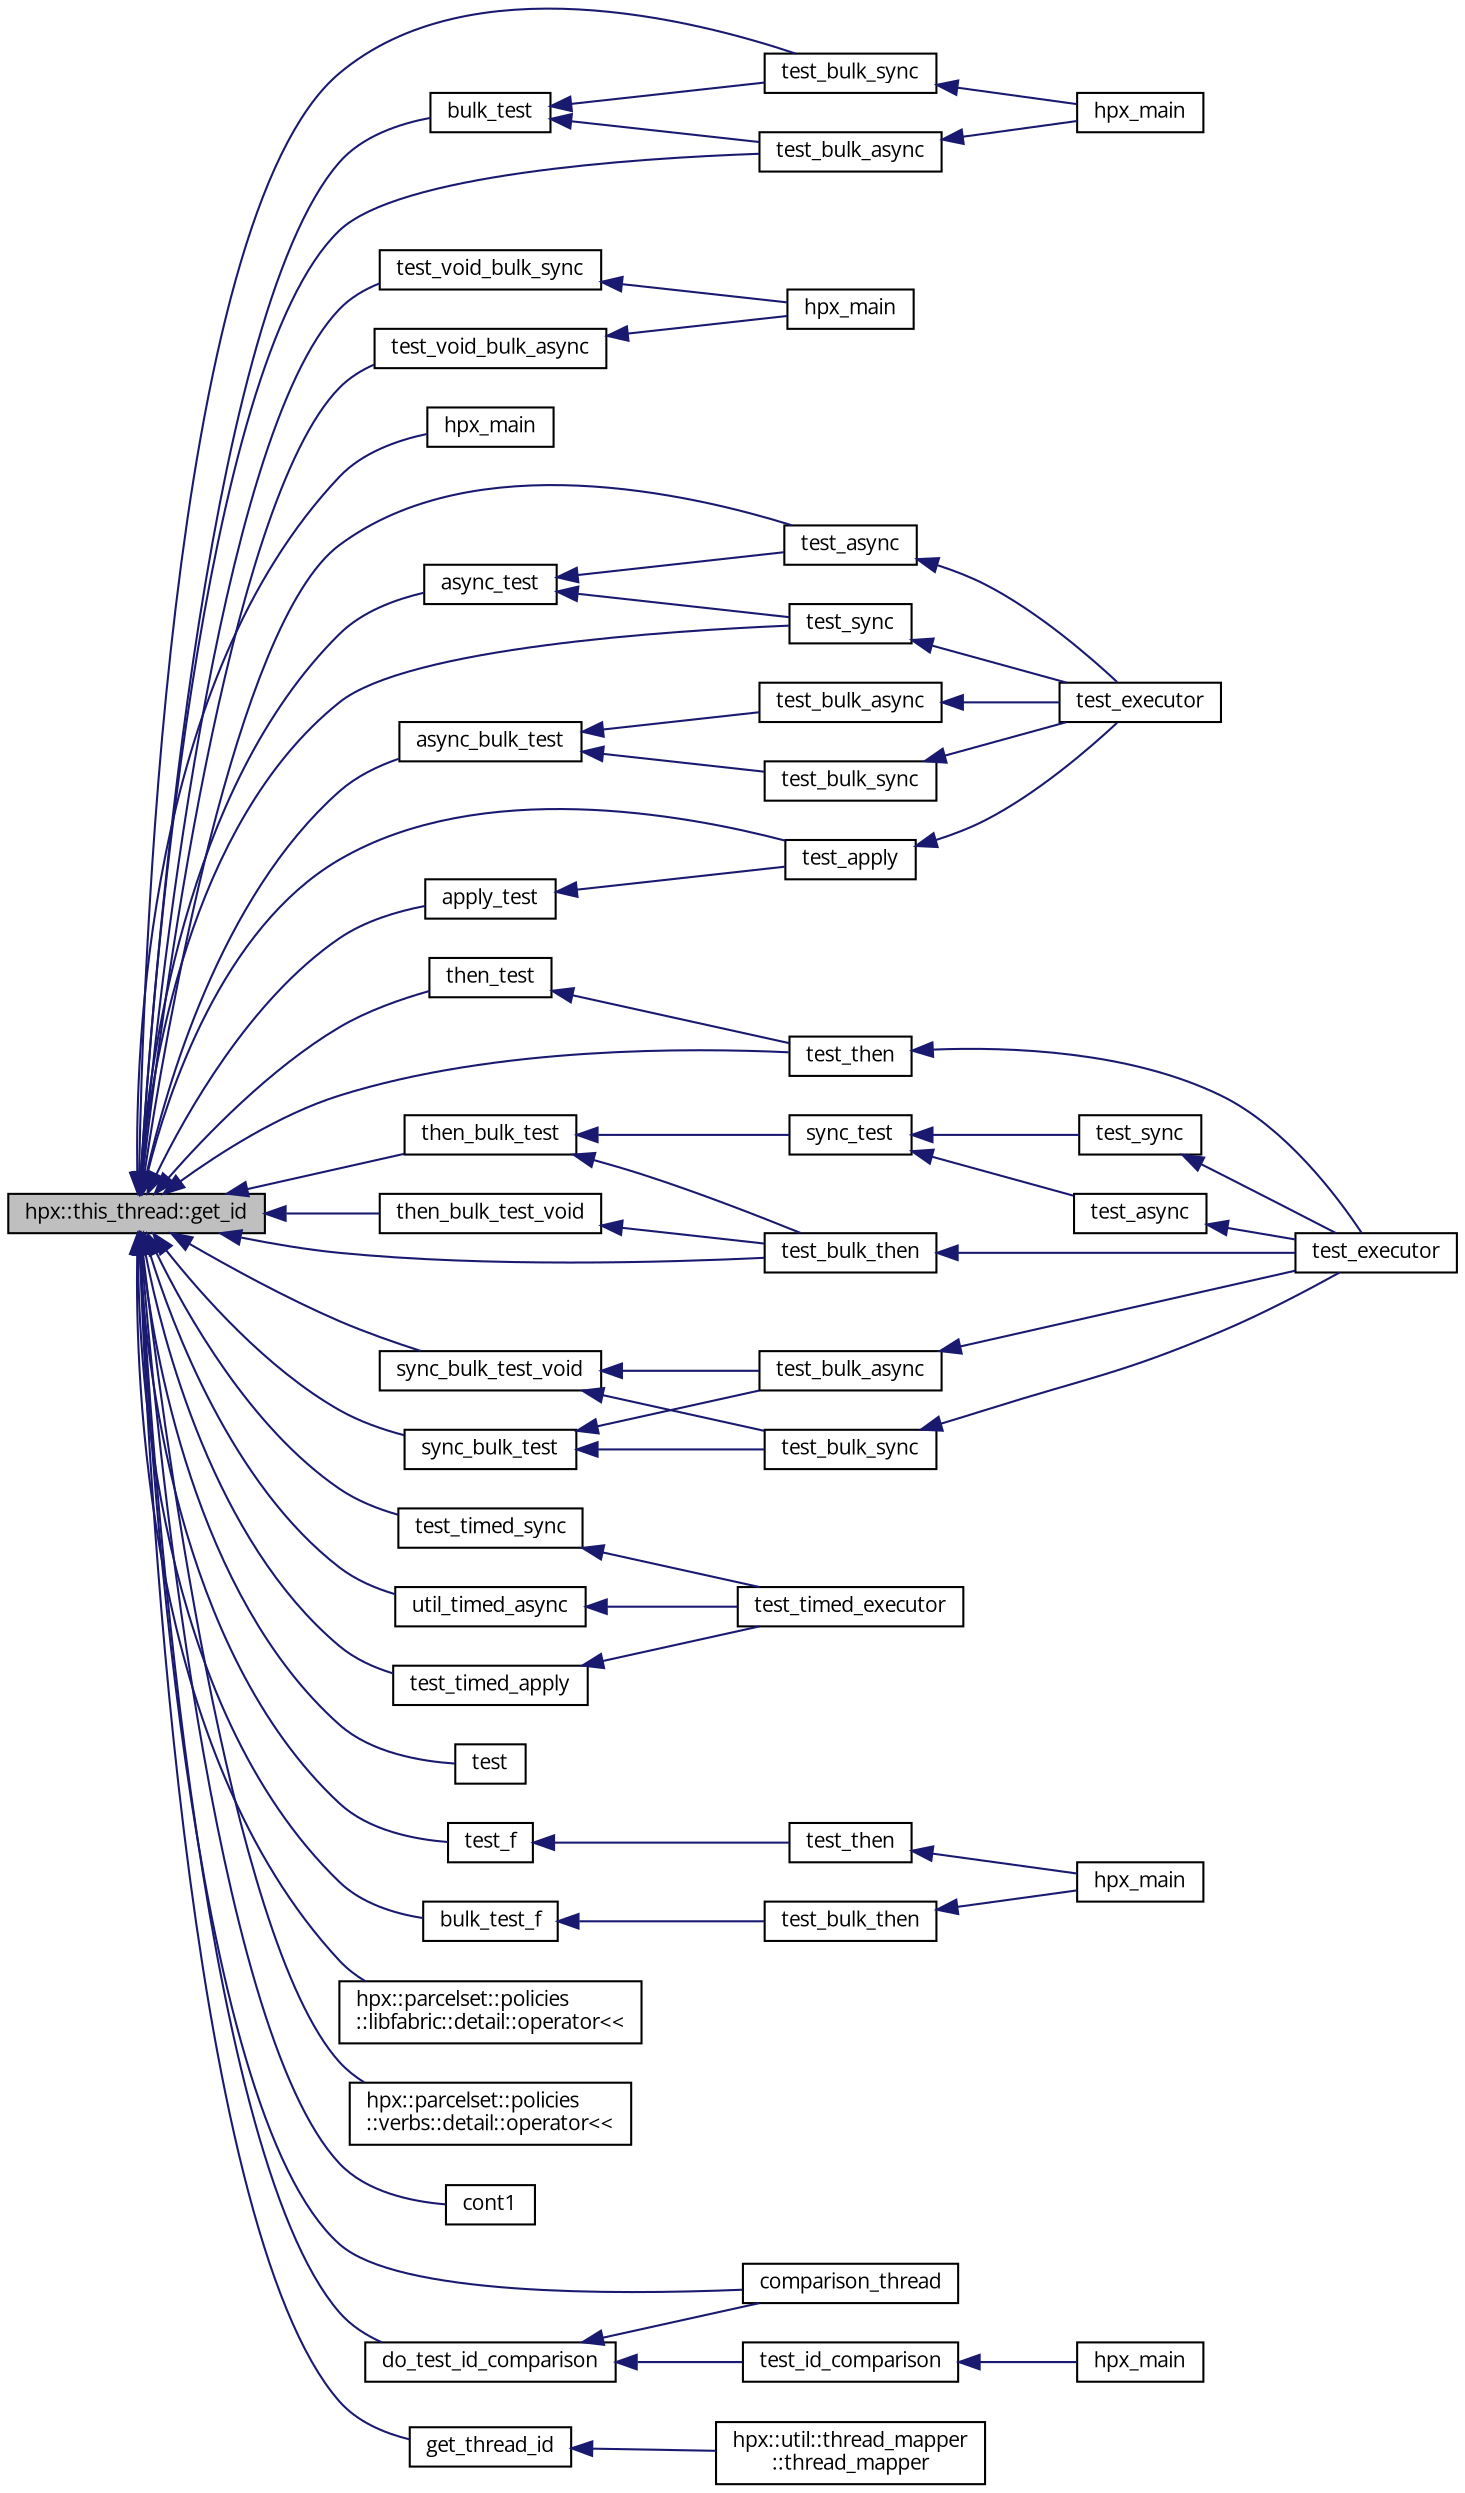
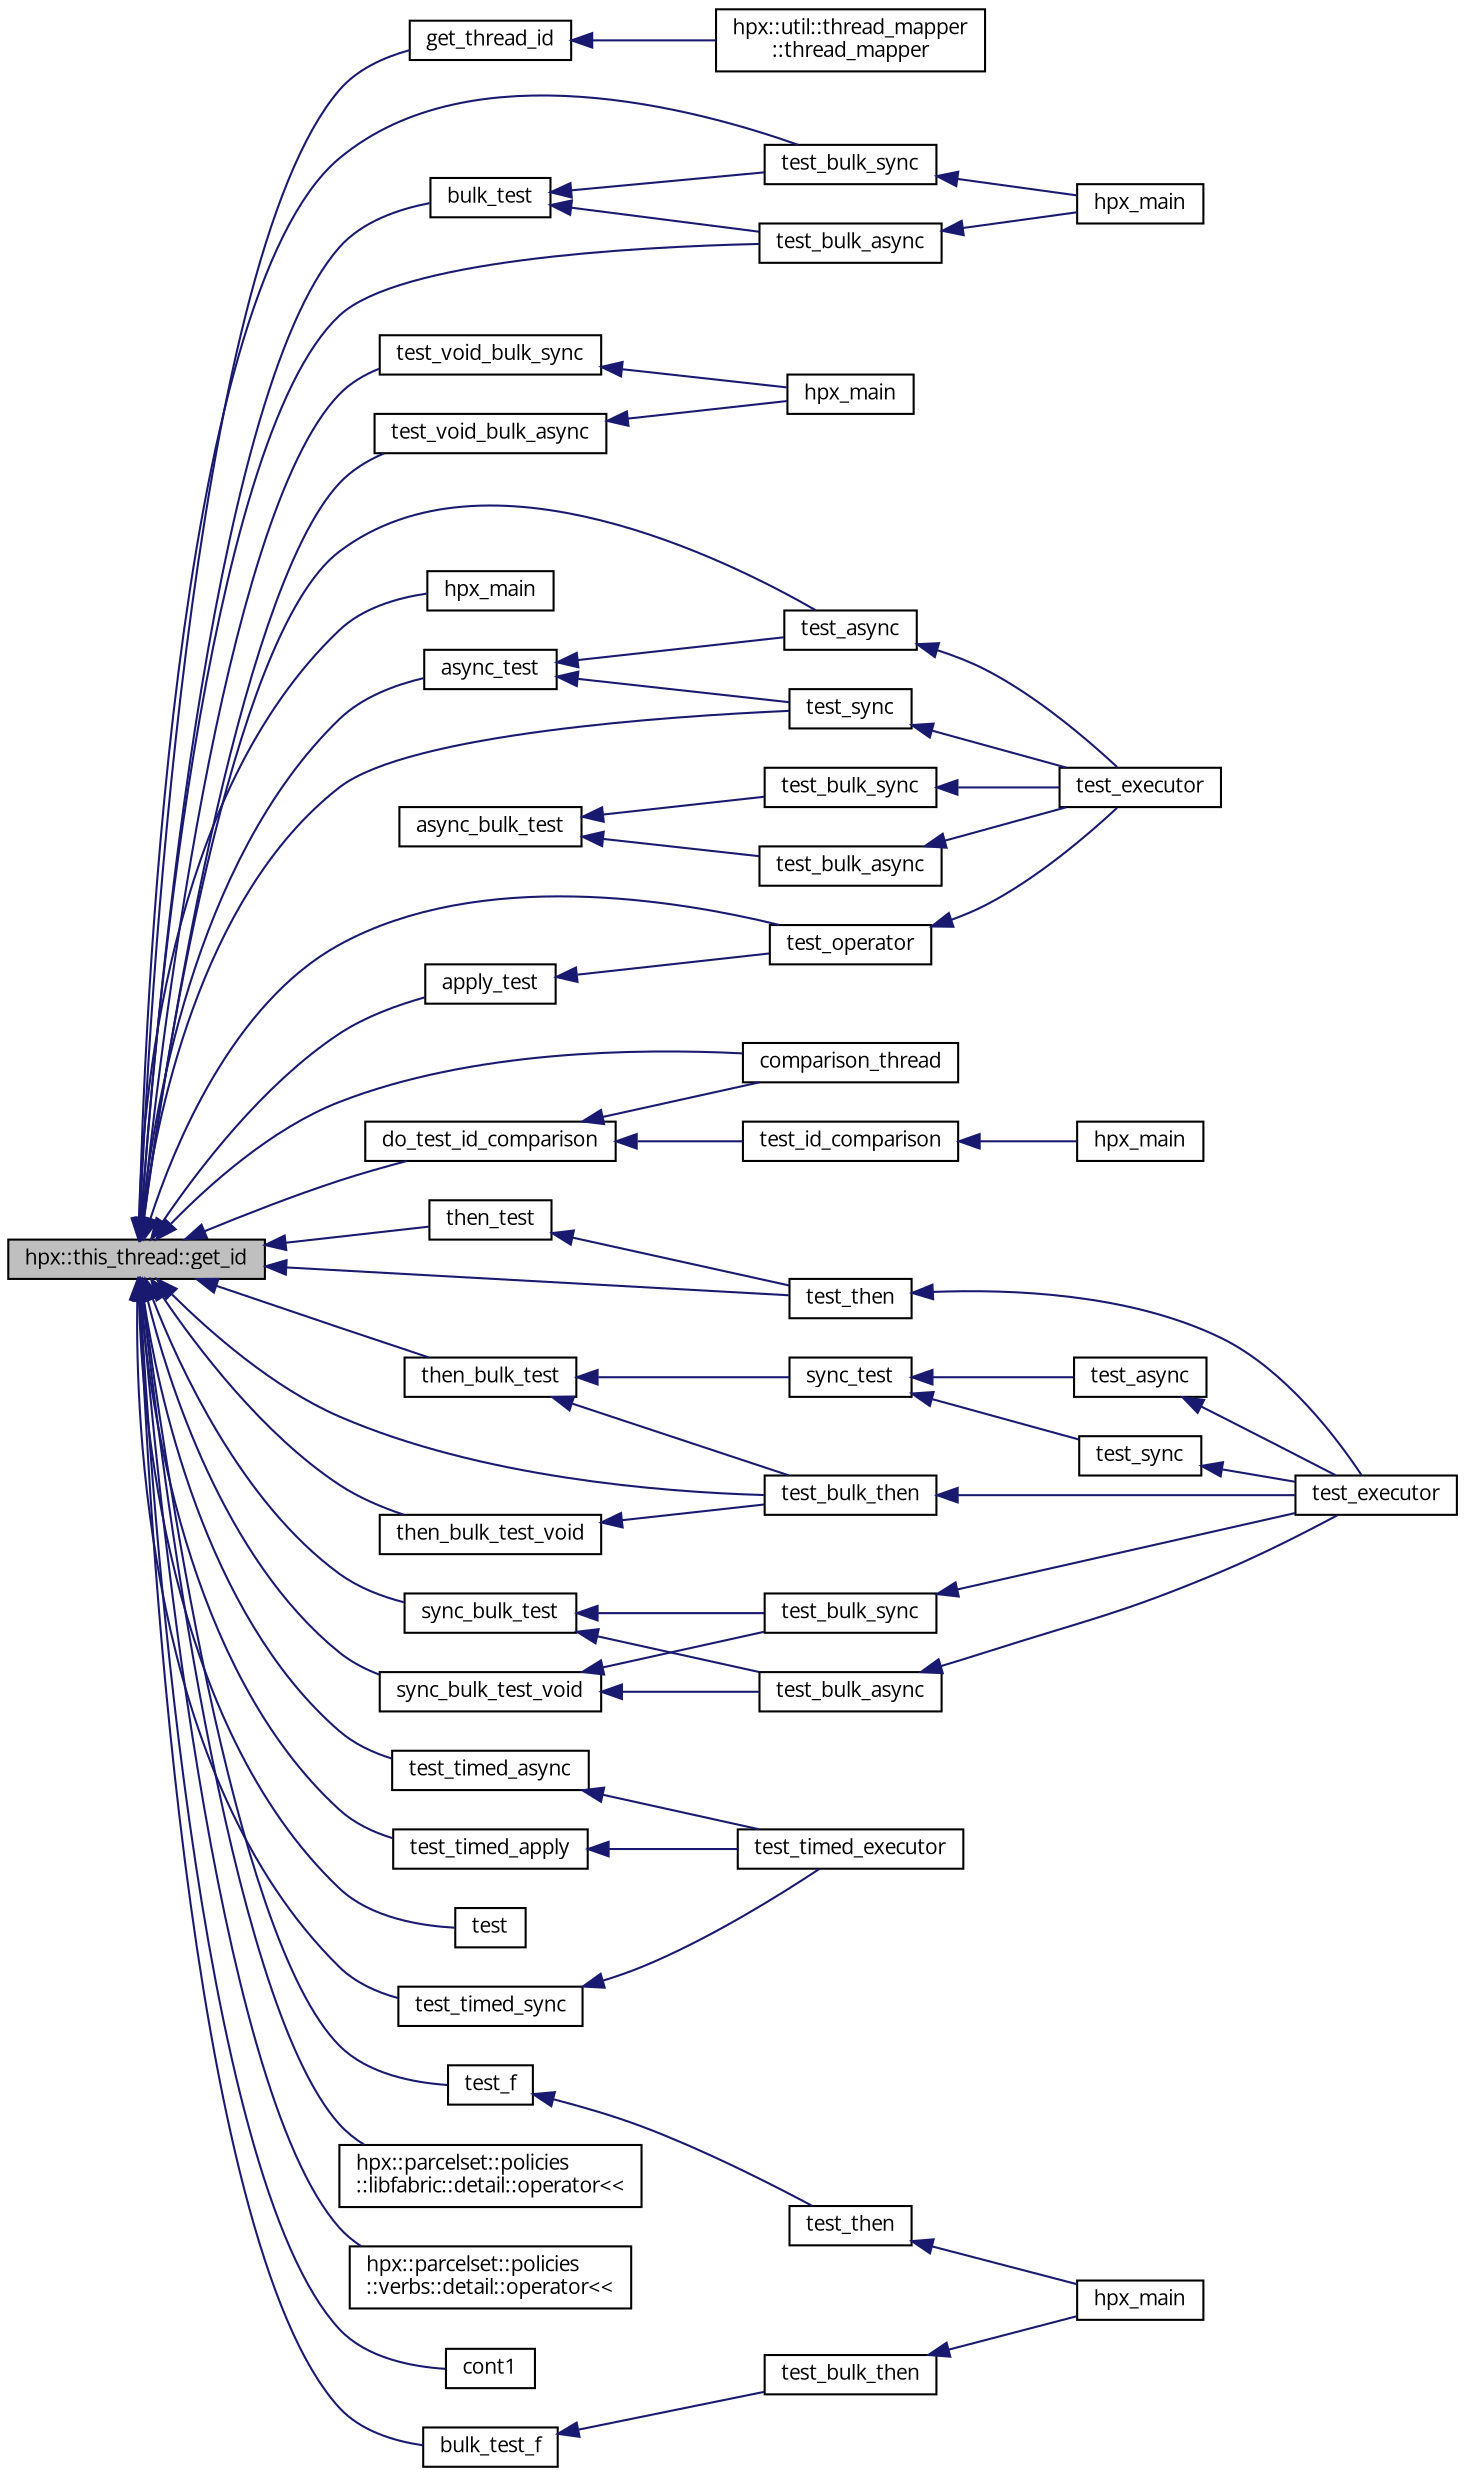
node "test_apply": label "test_apply" -> "test_operator"
edge "async_bulk_test" -> "hpx::this_thread::get_id": removed
node "util_timed_async": label "util_timed_async" -> "test_timed_async"
